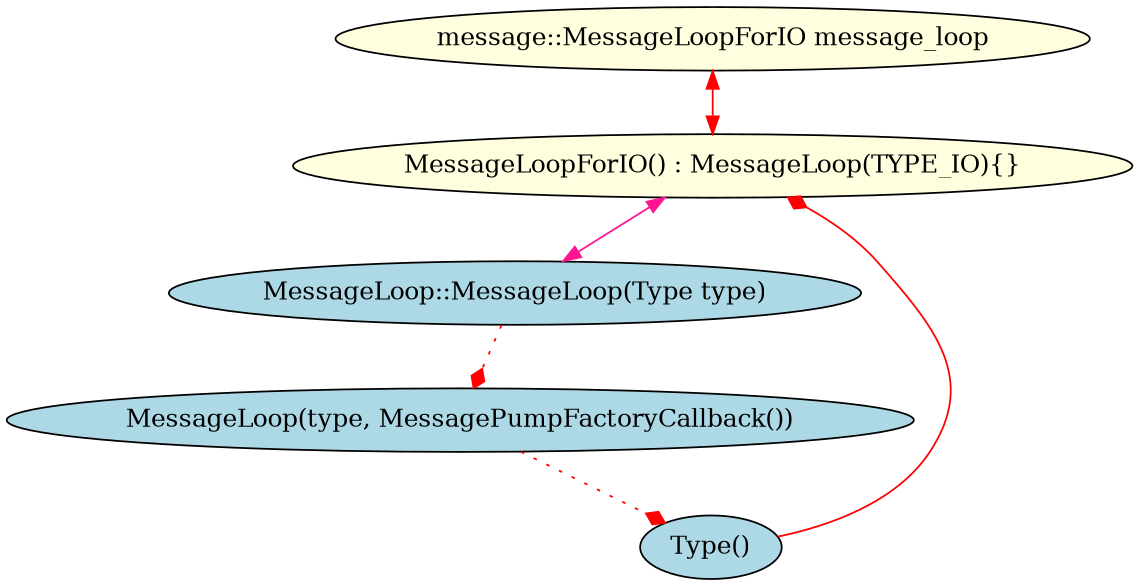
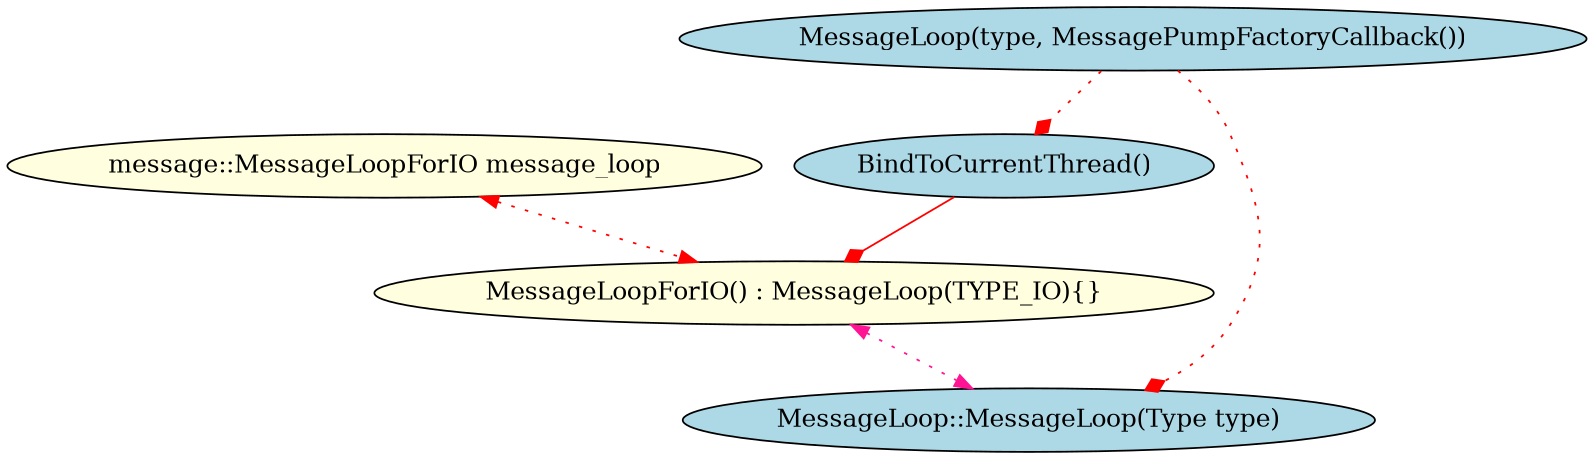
edge "message::MessageLoopForIO message_loop" -- "MessageLoopForIO() : MessageLoop(TYPE_IO){}": style solid -> dotted
edge "MessageLoopForIO() : MessageLoop(TYPE_IO){}" -- "MessageLoop::MessageLoop(Type type)": style solid -> dotted
edge "MessageLoop::MessageLoop(Type type)" -> "MessageLoop(type, MessagePumpFactoryCallback())": reversed
node "Type()": label "Type()" -> "BindToCurrentThread()"
